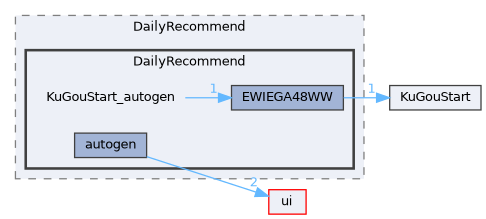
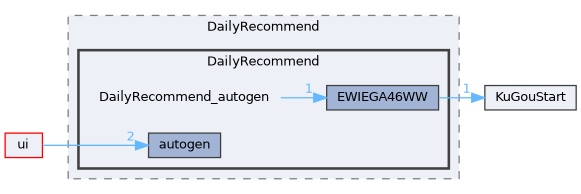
node "KuGouStart_autogen": label "KuGouStart_autogen" -> "DailyRecommend_autogen"
node "EWIEGA48WW": label "EWIEGA48WW" -> "EWIEGA46WW"
edge "autogen" -> "ui": reversed
